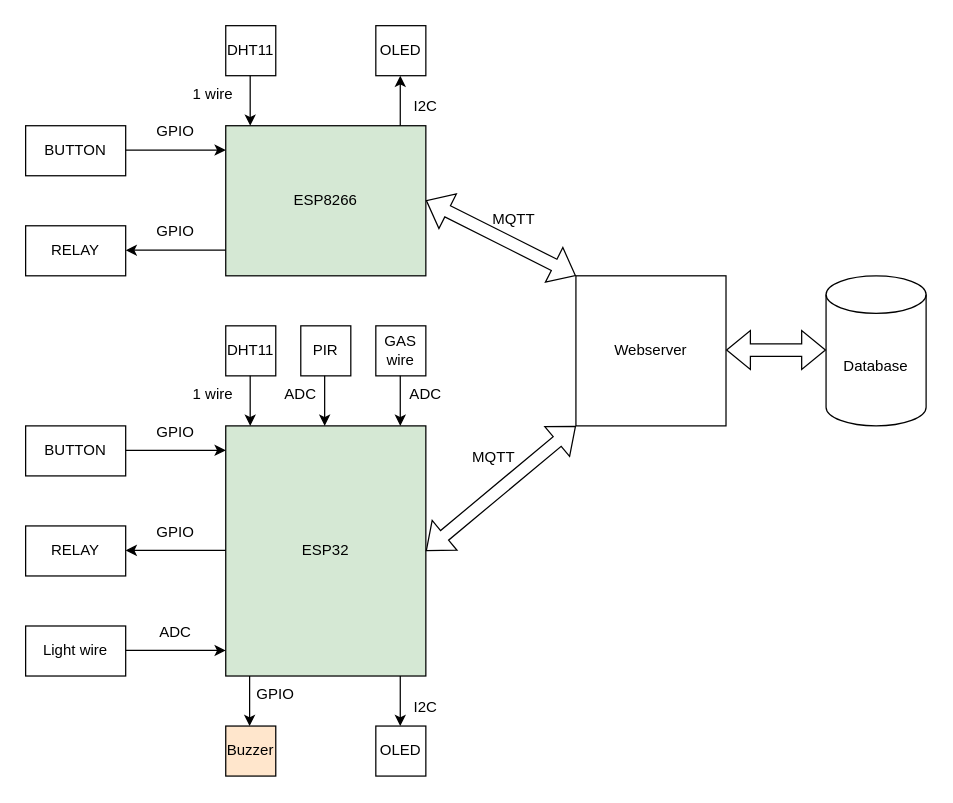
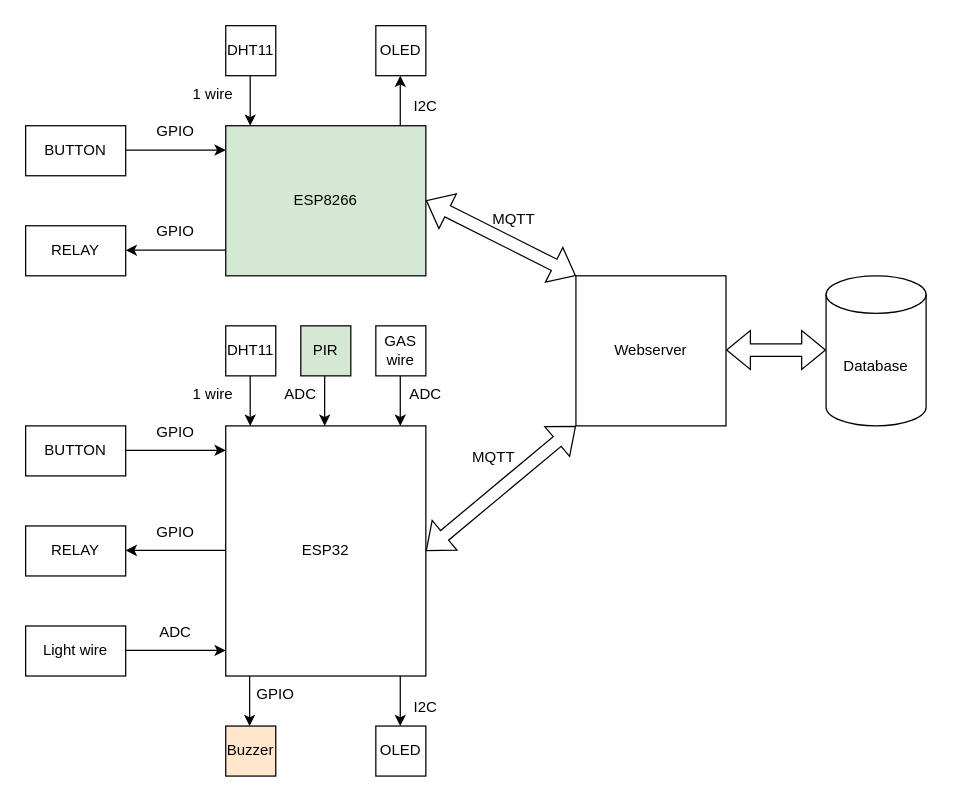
node "PIR": fillcolor #ffffff -> #d5e8d4
node "ESP32": fillcolor #d5e8d4 -> #ffffff
